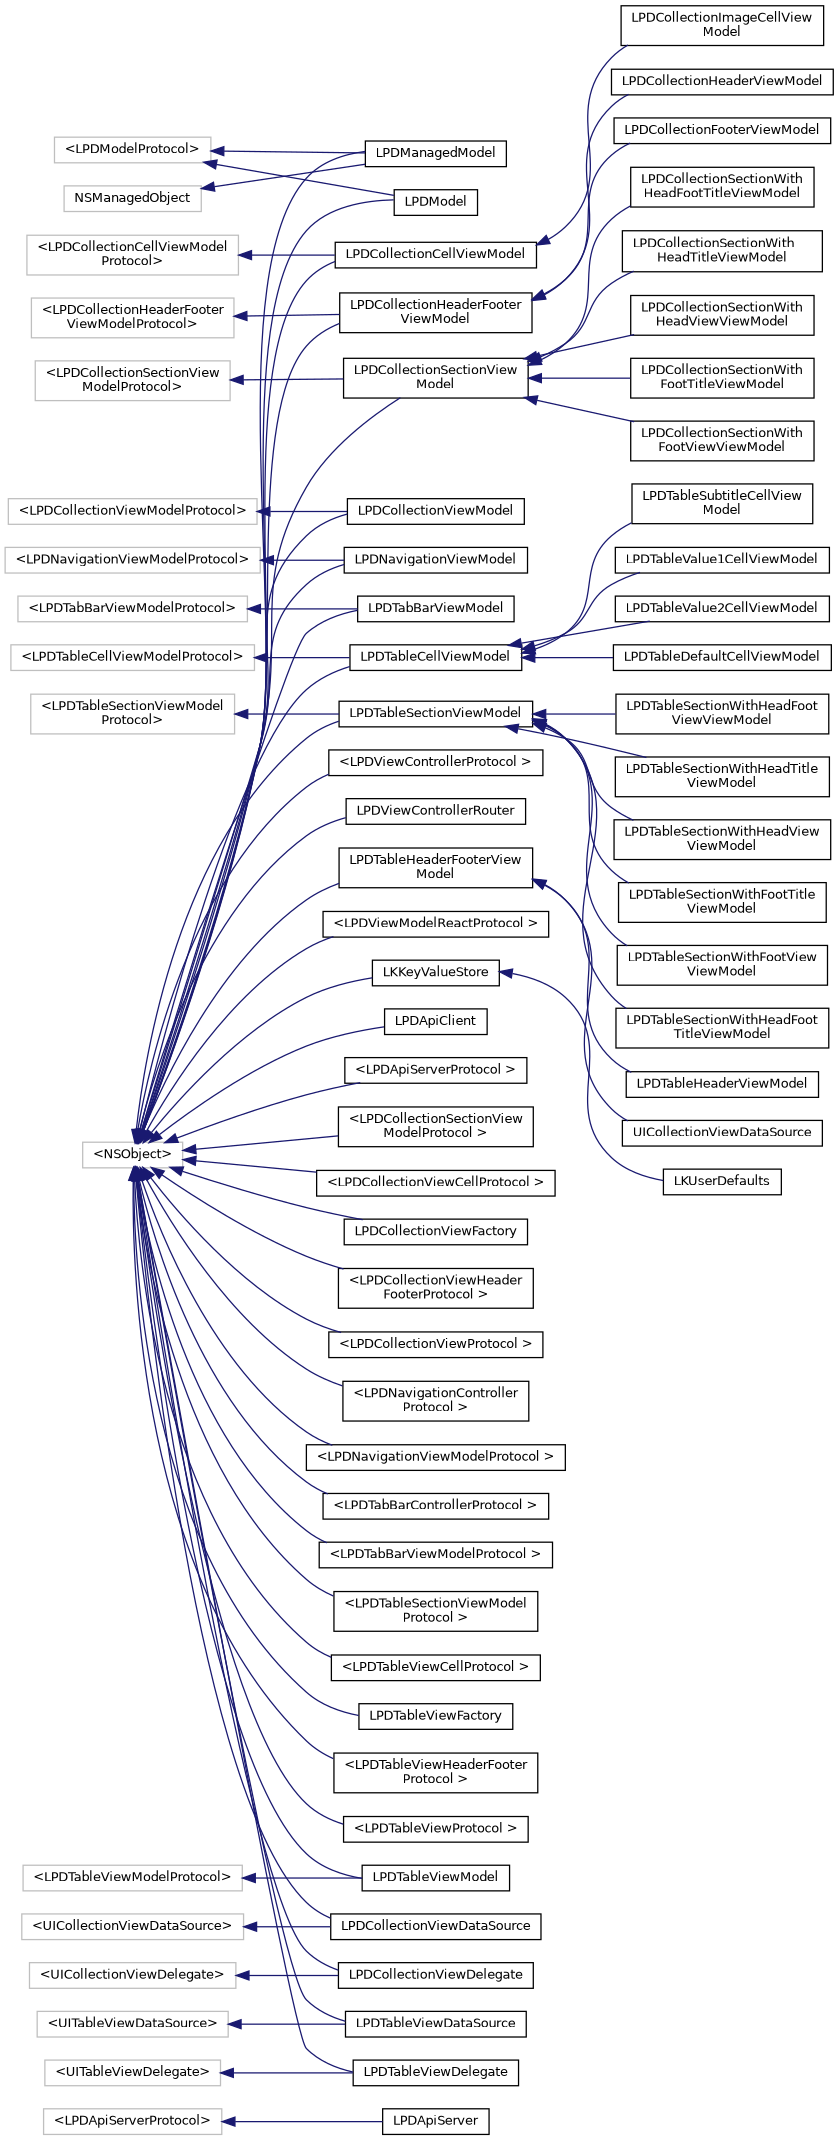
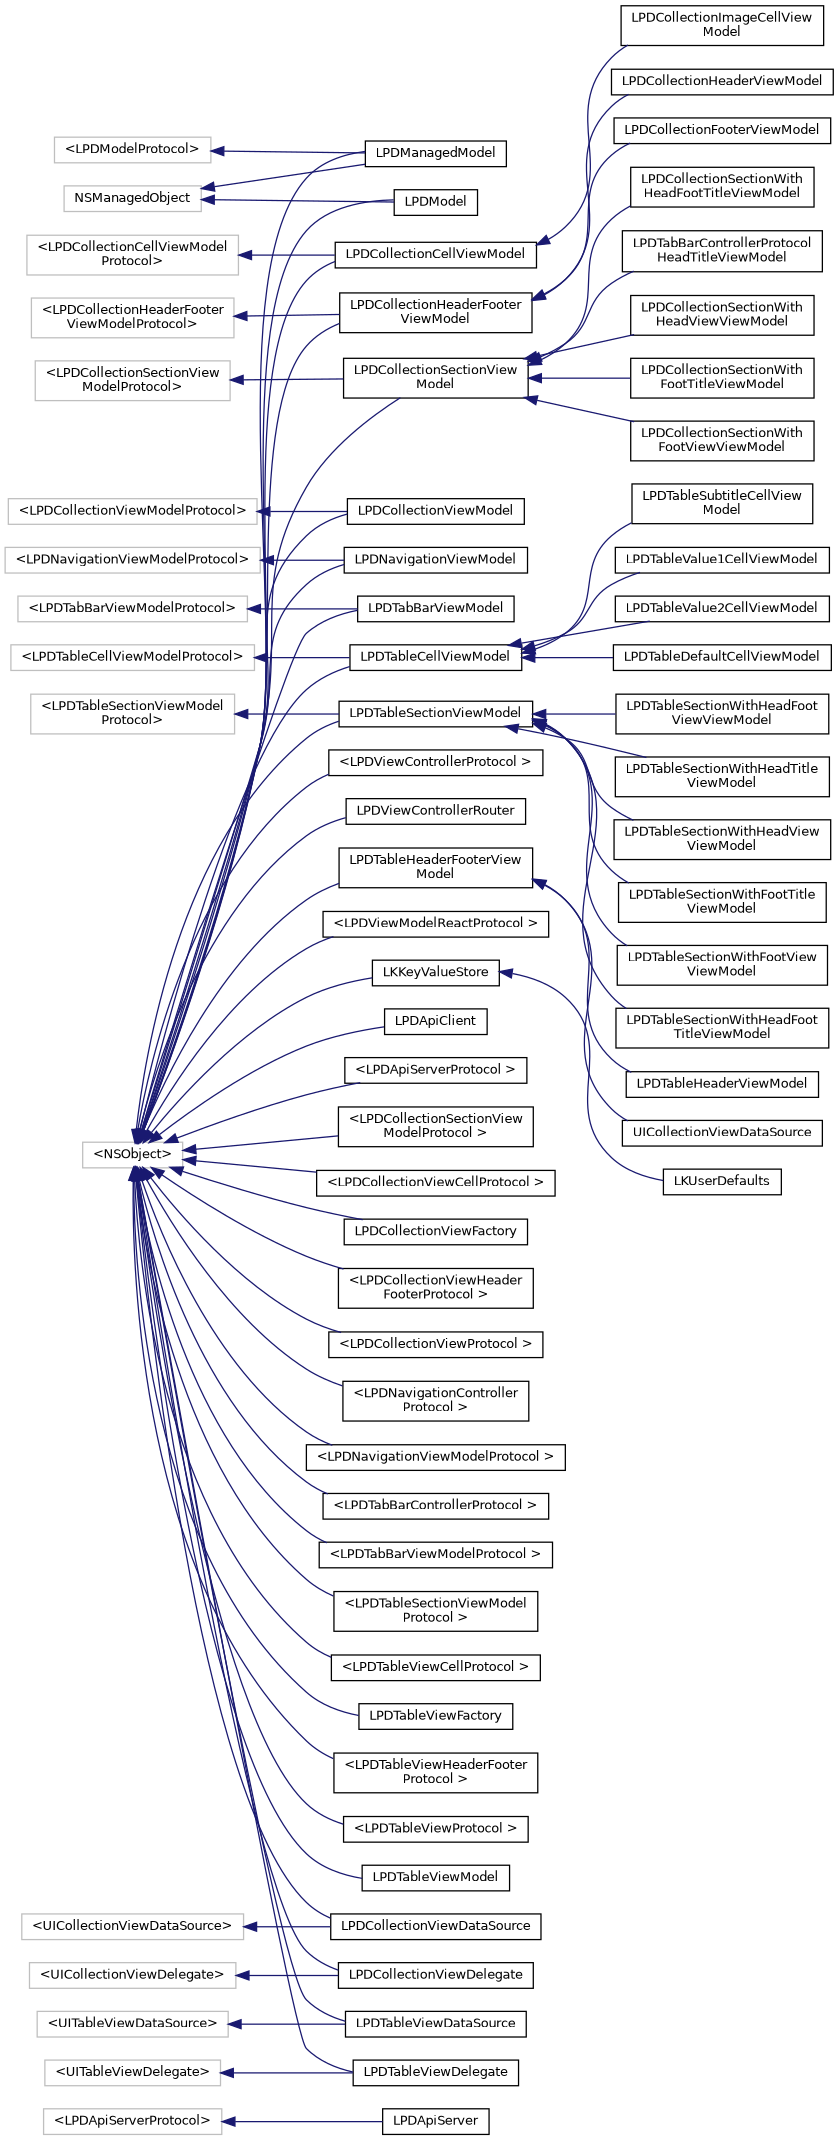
edge "LPDModel" -> "<LPDModelProtocol>": now "LPDModel" -> "NSManagedObject"
node "LPDCollectionSectionWith HeadTitleViewModel": label "LPDCollectionSectionWith HeadTitleViewModel" -> "LPDTabBarControllerProtocol HeadTitleViewModel"
node "<LPDTableViewModelProtocol>": removed
